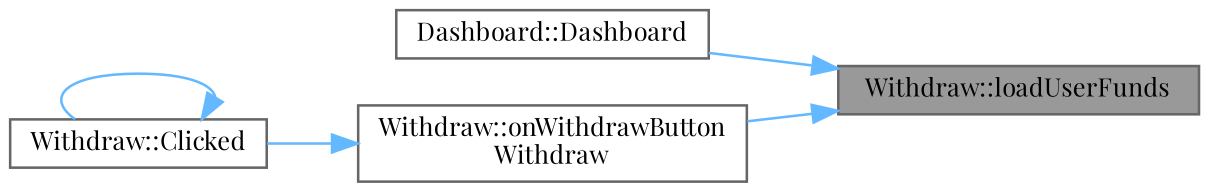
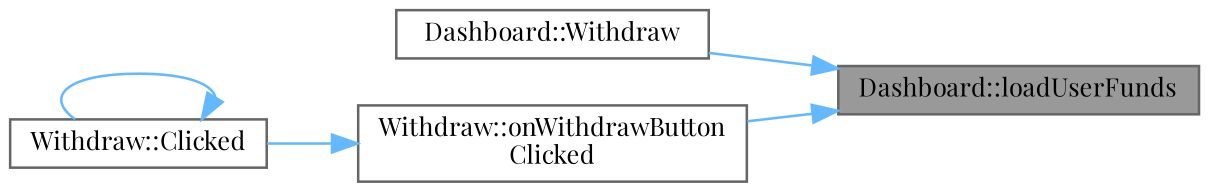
node "Dashboard::Dashboard": label "Dashboard::Dashboard" -> "Dashboard::Withdraw"
node "Withdraw::loadUserFunds": label "Withdraw::loadUserFunds" -> "Dashboard::loadUserFunds"
node "Withdraw::onWithdrawButton Withdraw": label "Withdraw::onWithdrawButton Withdraw" -> "Withdraw::onWithdrawButton Clicked"
